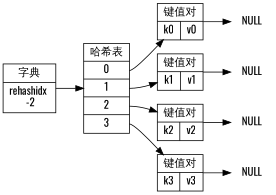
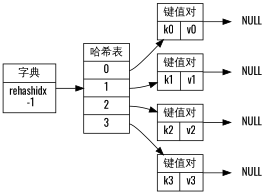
node "字典": text "-2" -> "-1"
